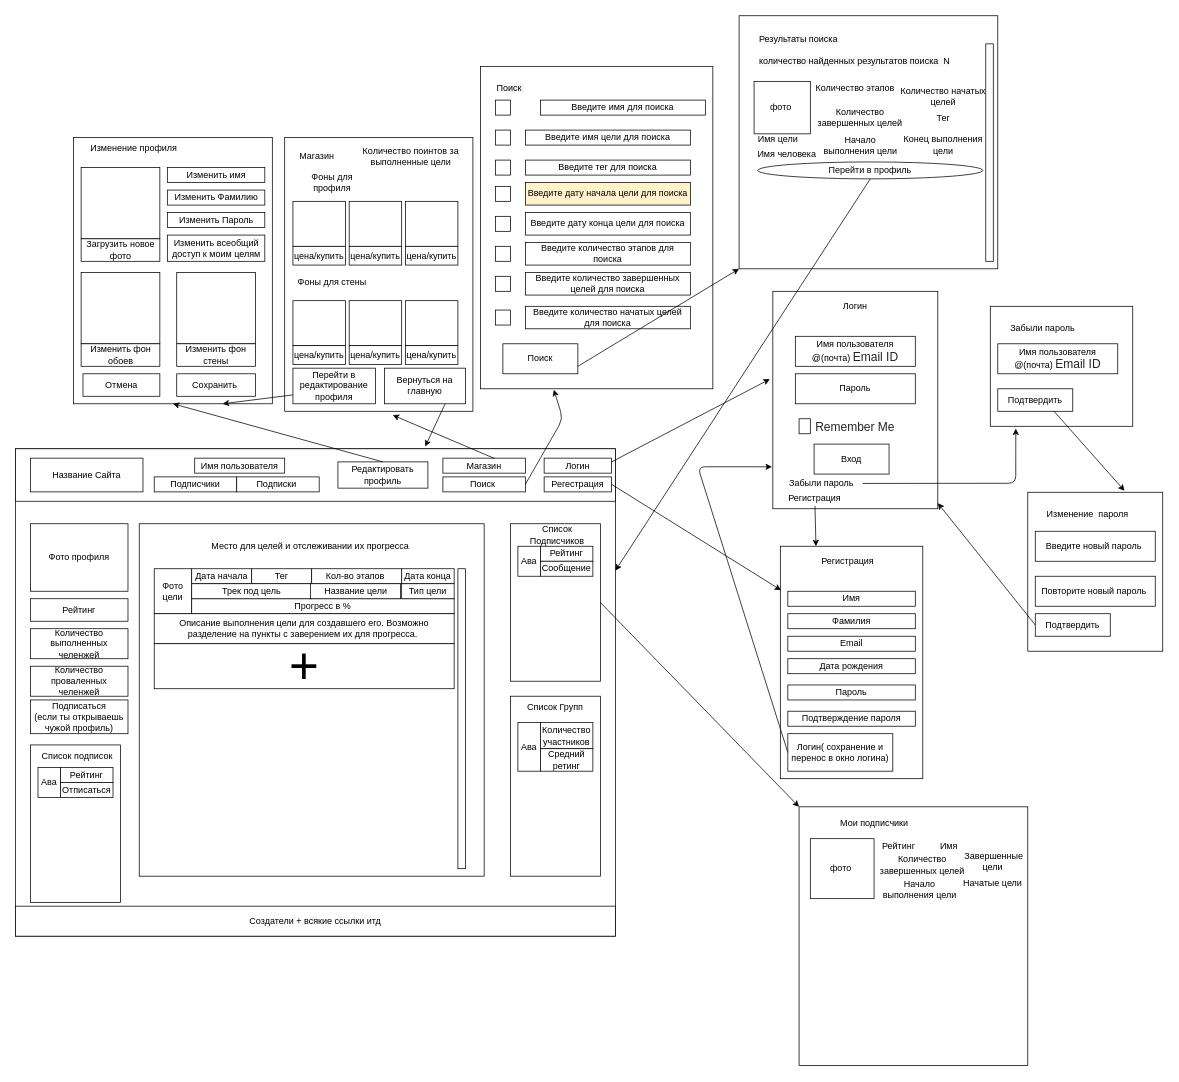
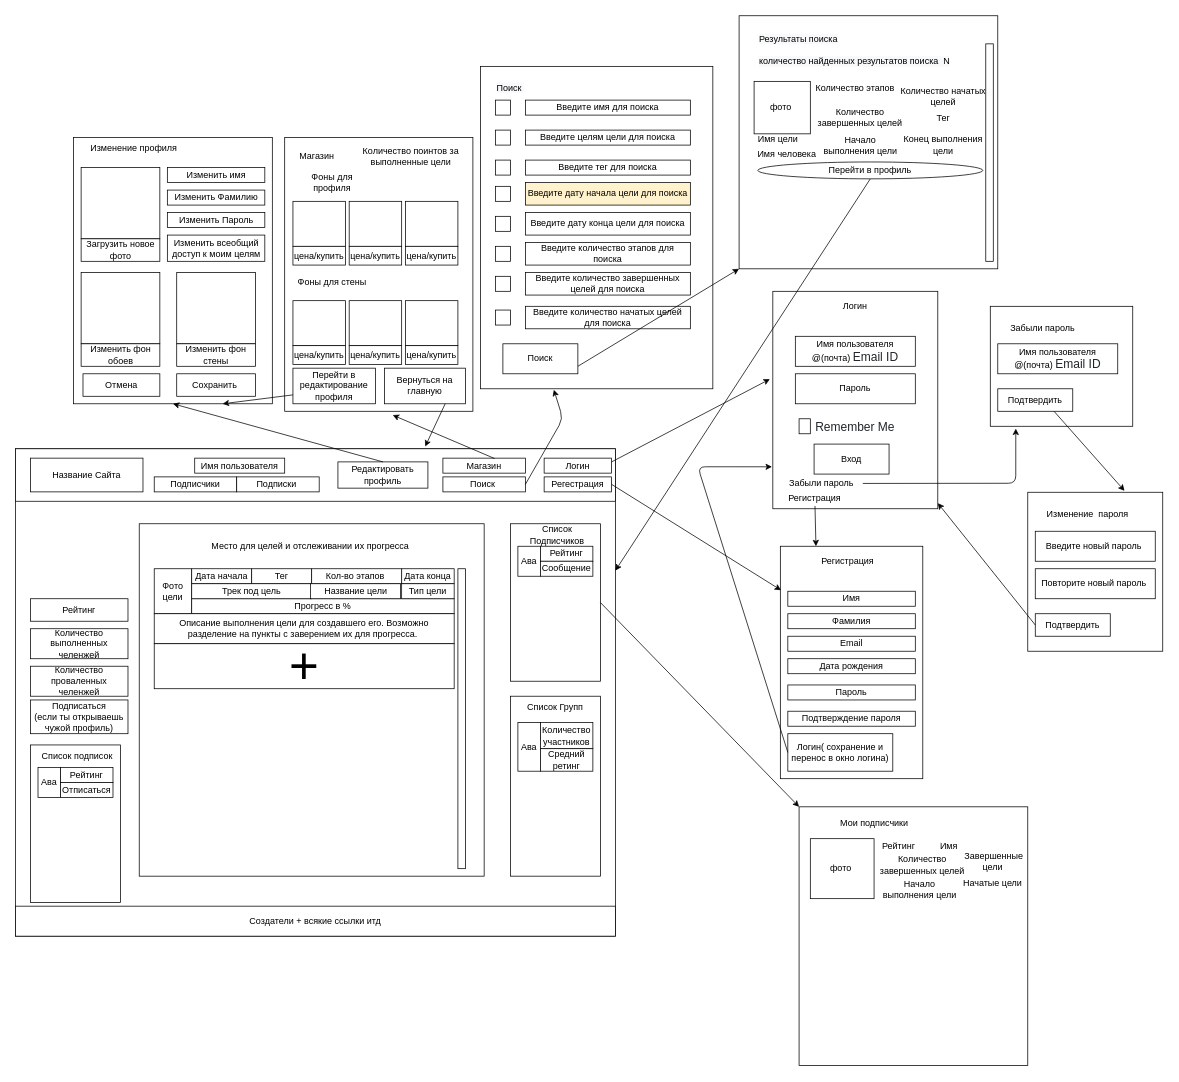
node "Введите имя для поиска": moved (623, 108) -> (608, 108)
node "Введите имя цели для поиска": label "Введите имя цели для поиска" -> "Введите целям цели для поиска"
node "Фото профиля": removed
node "Повторите новый пароль": moved (1095, 591) -> (1095, 584)
